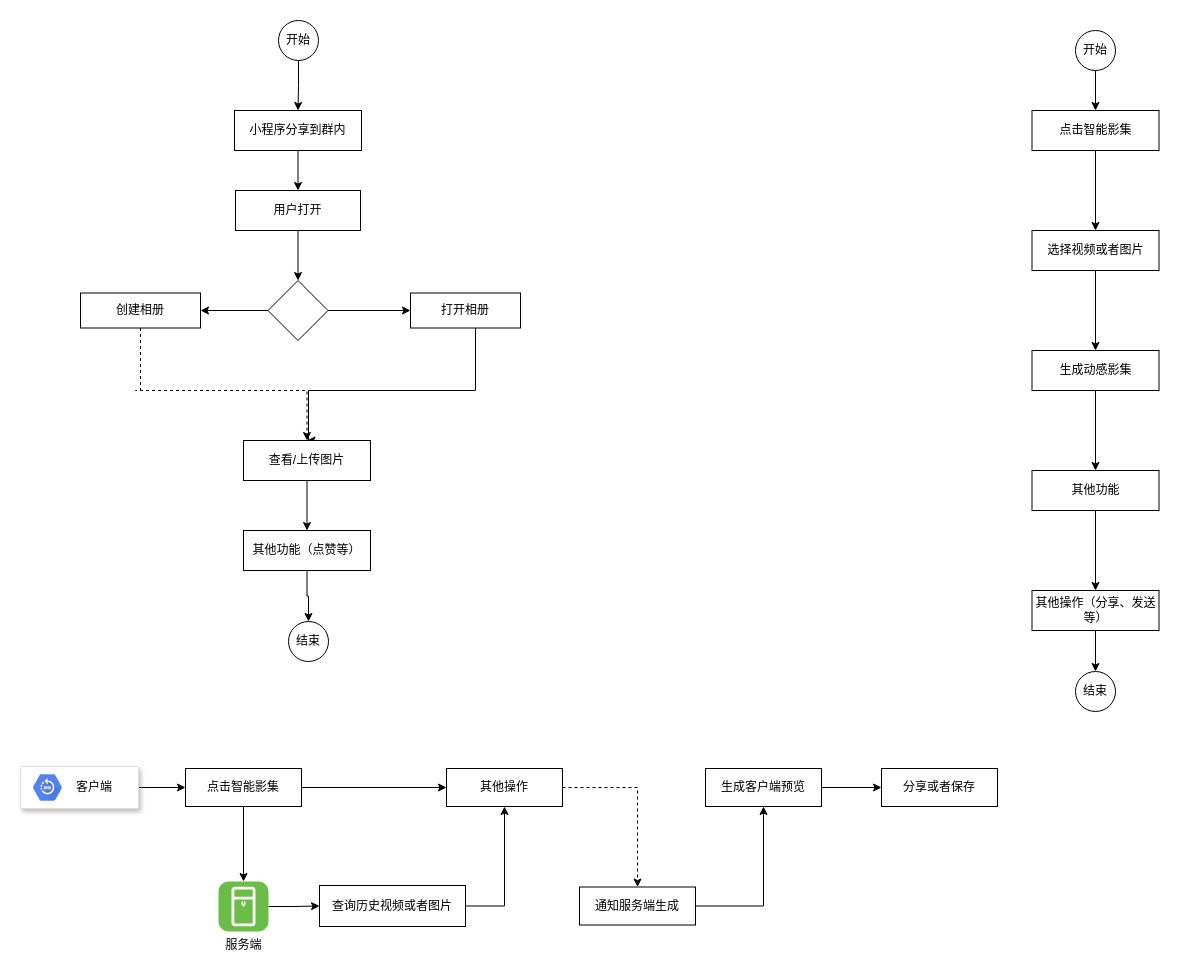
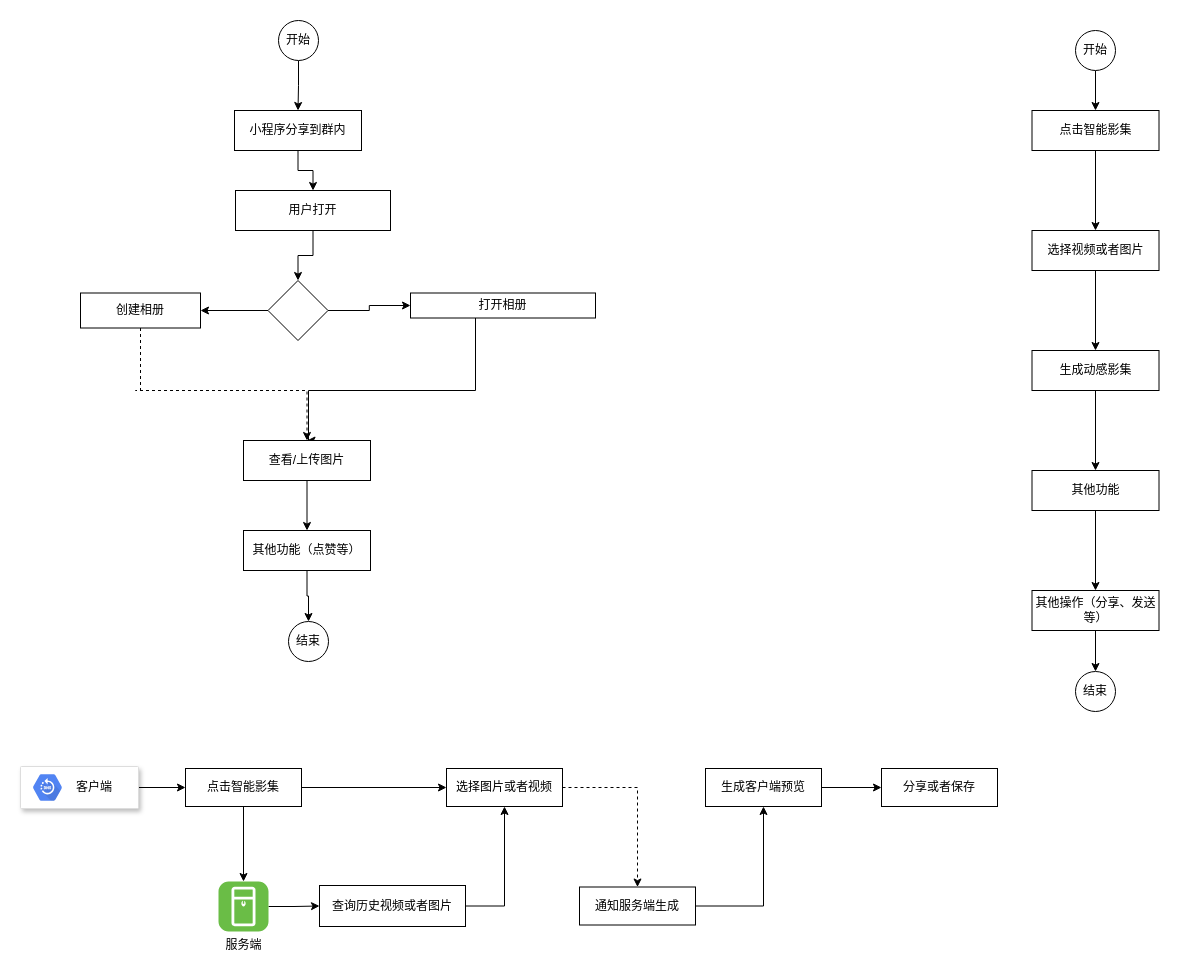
node "用户打开": size 125x40 -> 155x40
node "打开相册": size 110x35 -> 185x25
node "其他操作": label "其他操作" -> "选择图片或者视频"
